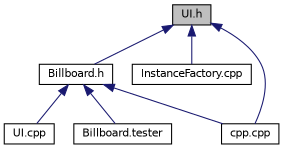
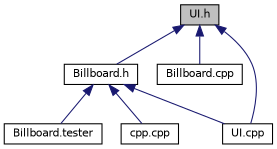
edge "cpp.cpp" -> "UI.h": now "UI.cpp" -> "UI.h"
node "InstanceFactory.cpp": label "InstanceFactory.cpp" -> "Billboard.cpp"
